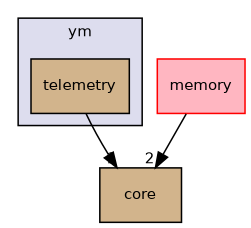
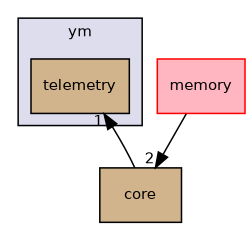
edge "telemetry" -> "core": reversed
